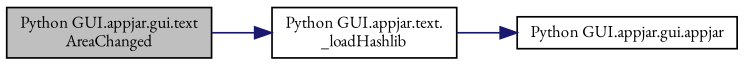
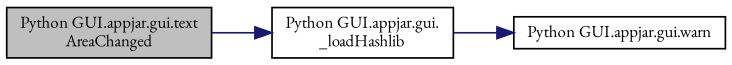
node "Python GUI.appjar.text. _loadHashlib": label "Python GUI.appjar.text. _loadHashlib" -> "Python GUI.appjar.gui. _loadHashlib"
node "Python GUI.appjar.gui.appjar": label "Python GUI.appjar.gui.appjar" -> "Python GUI.appjar.gui.warn"
